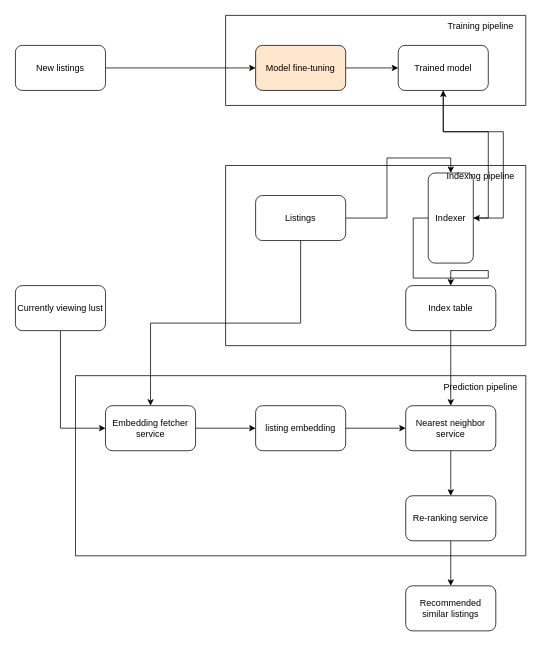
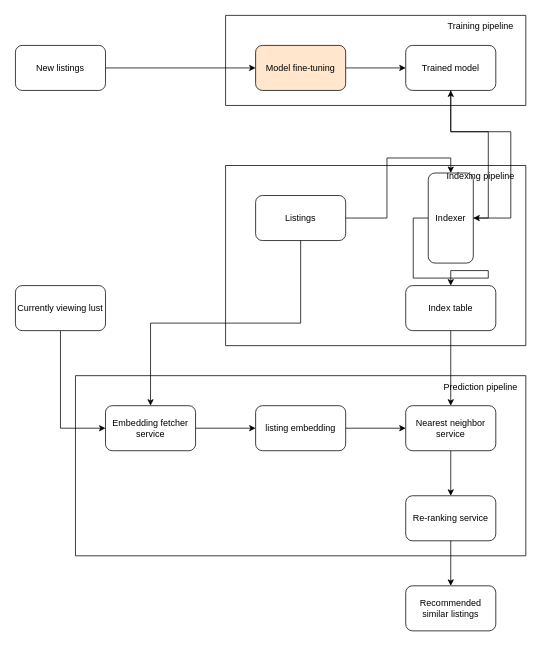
node "Trained model": moved (443, 68) -> (450, 68)
